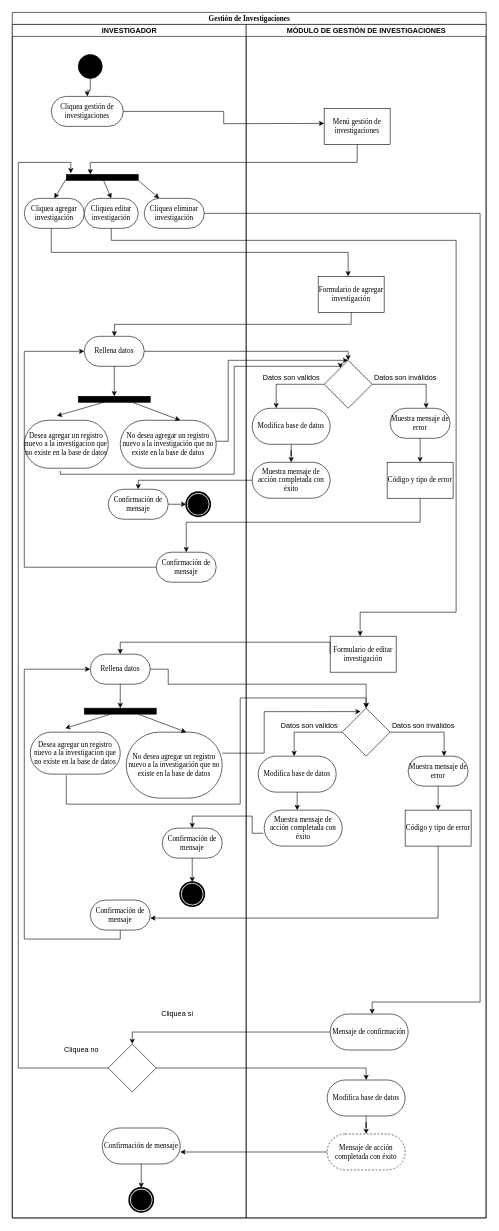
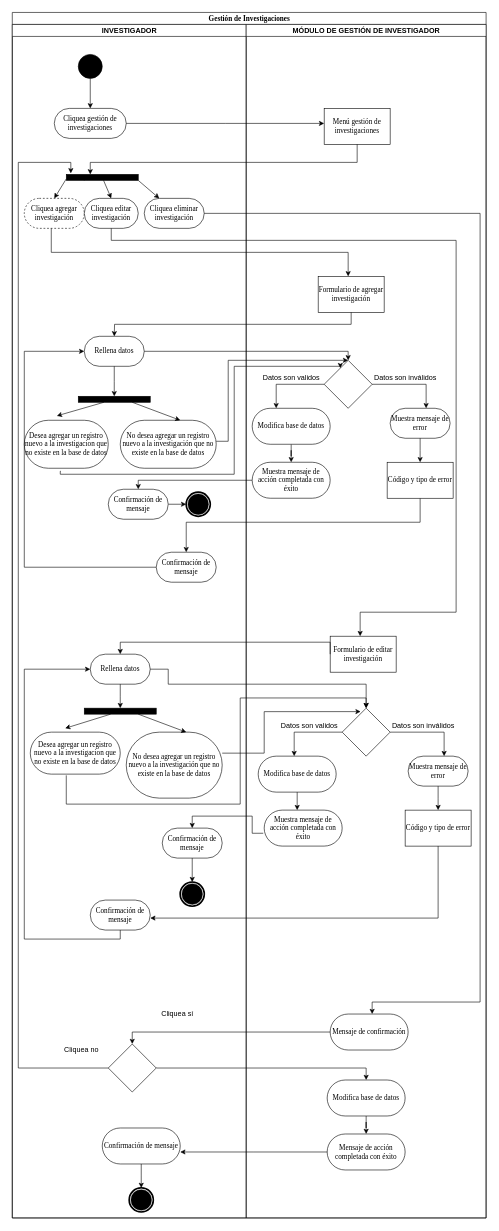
node "MÓDULO DE GESTIÓN DE INVESTIGACIONES": label "MÓDULO DE GESTIÓN DE INVESTIGACIONES" -> "MÓDULO DE GESTIÓN DE INVESTIGADOR"
node "Cliquea gestión de investigaciones": moved (87, 111) -> (90, 123)
node "Cliquea agregar investigación": style solid -> dashed
node "Mensaje de acción completada con éxito": style dashed -> solid
